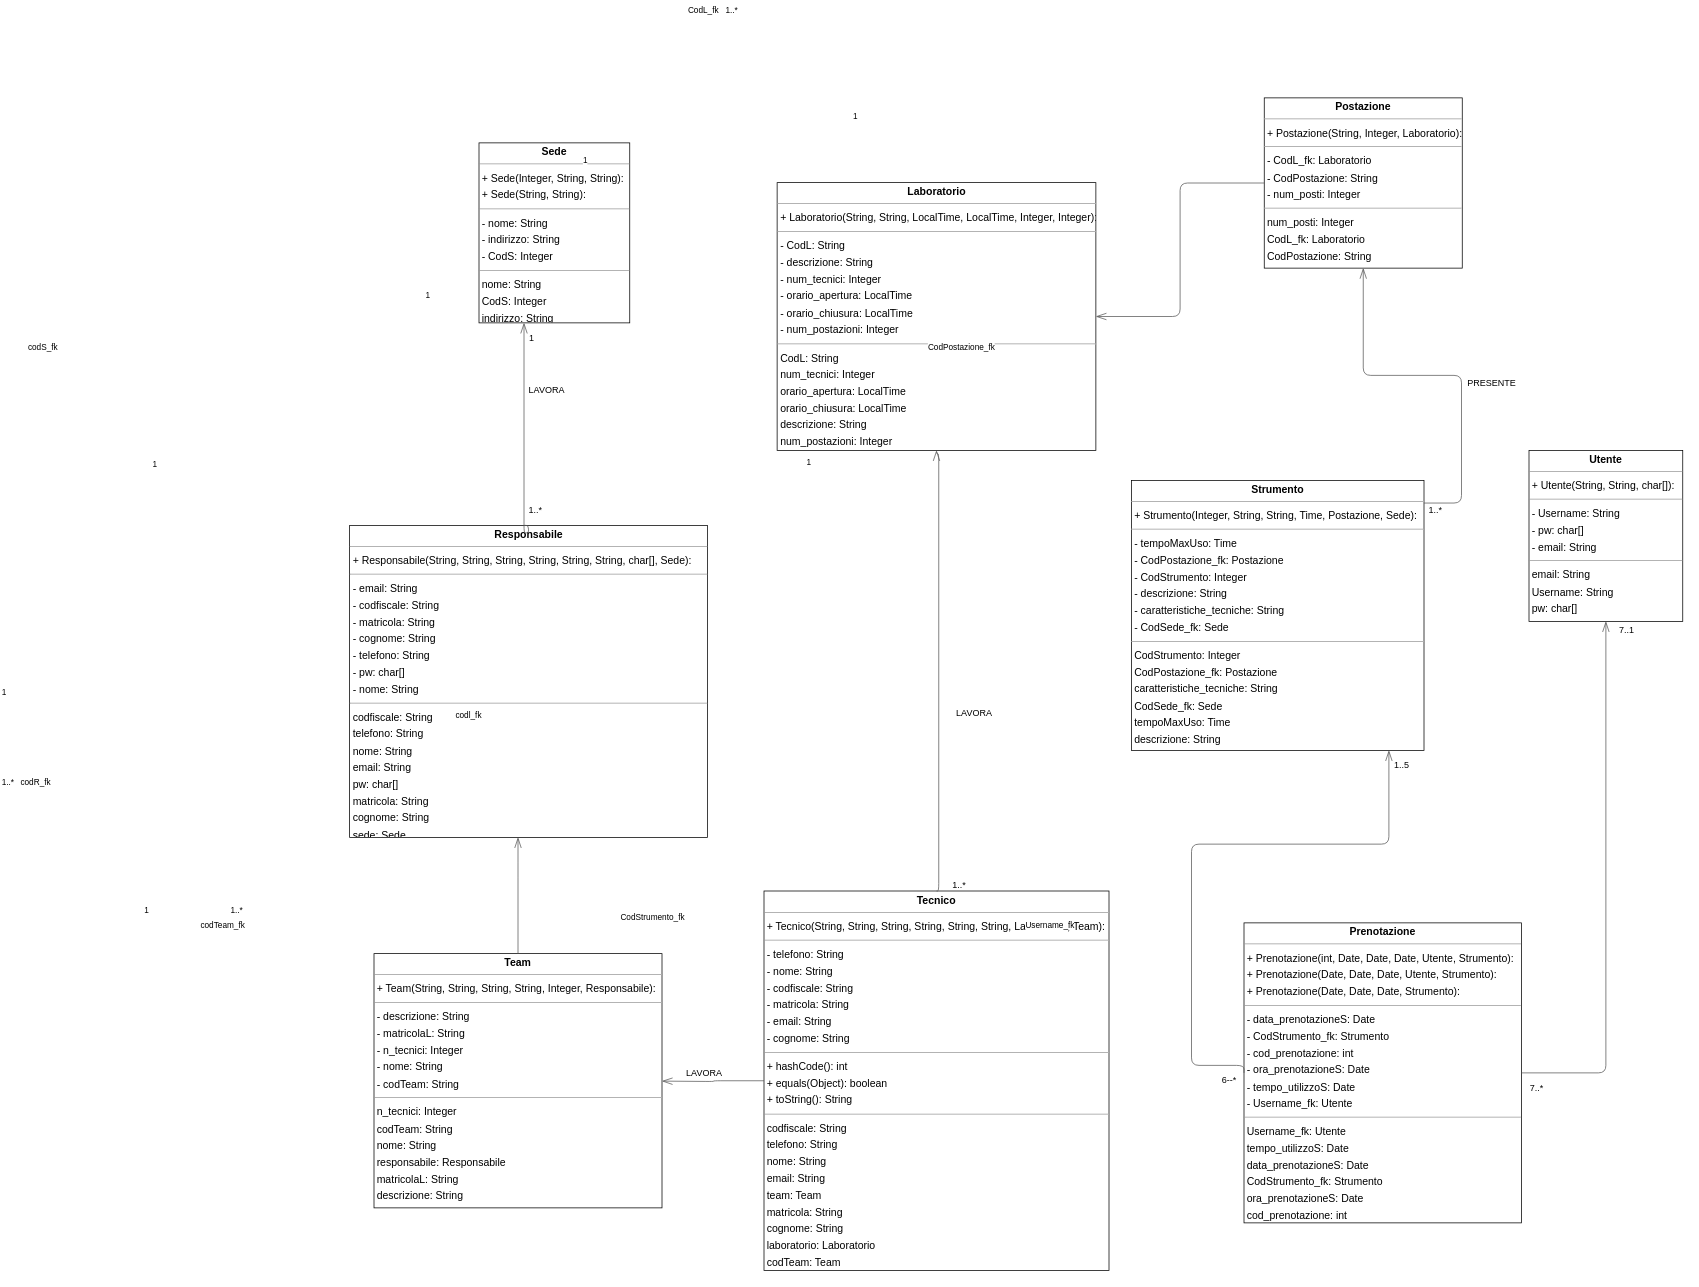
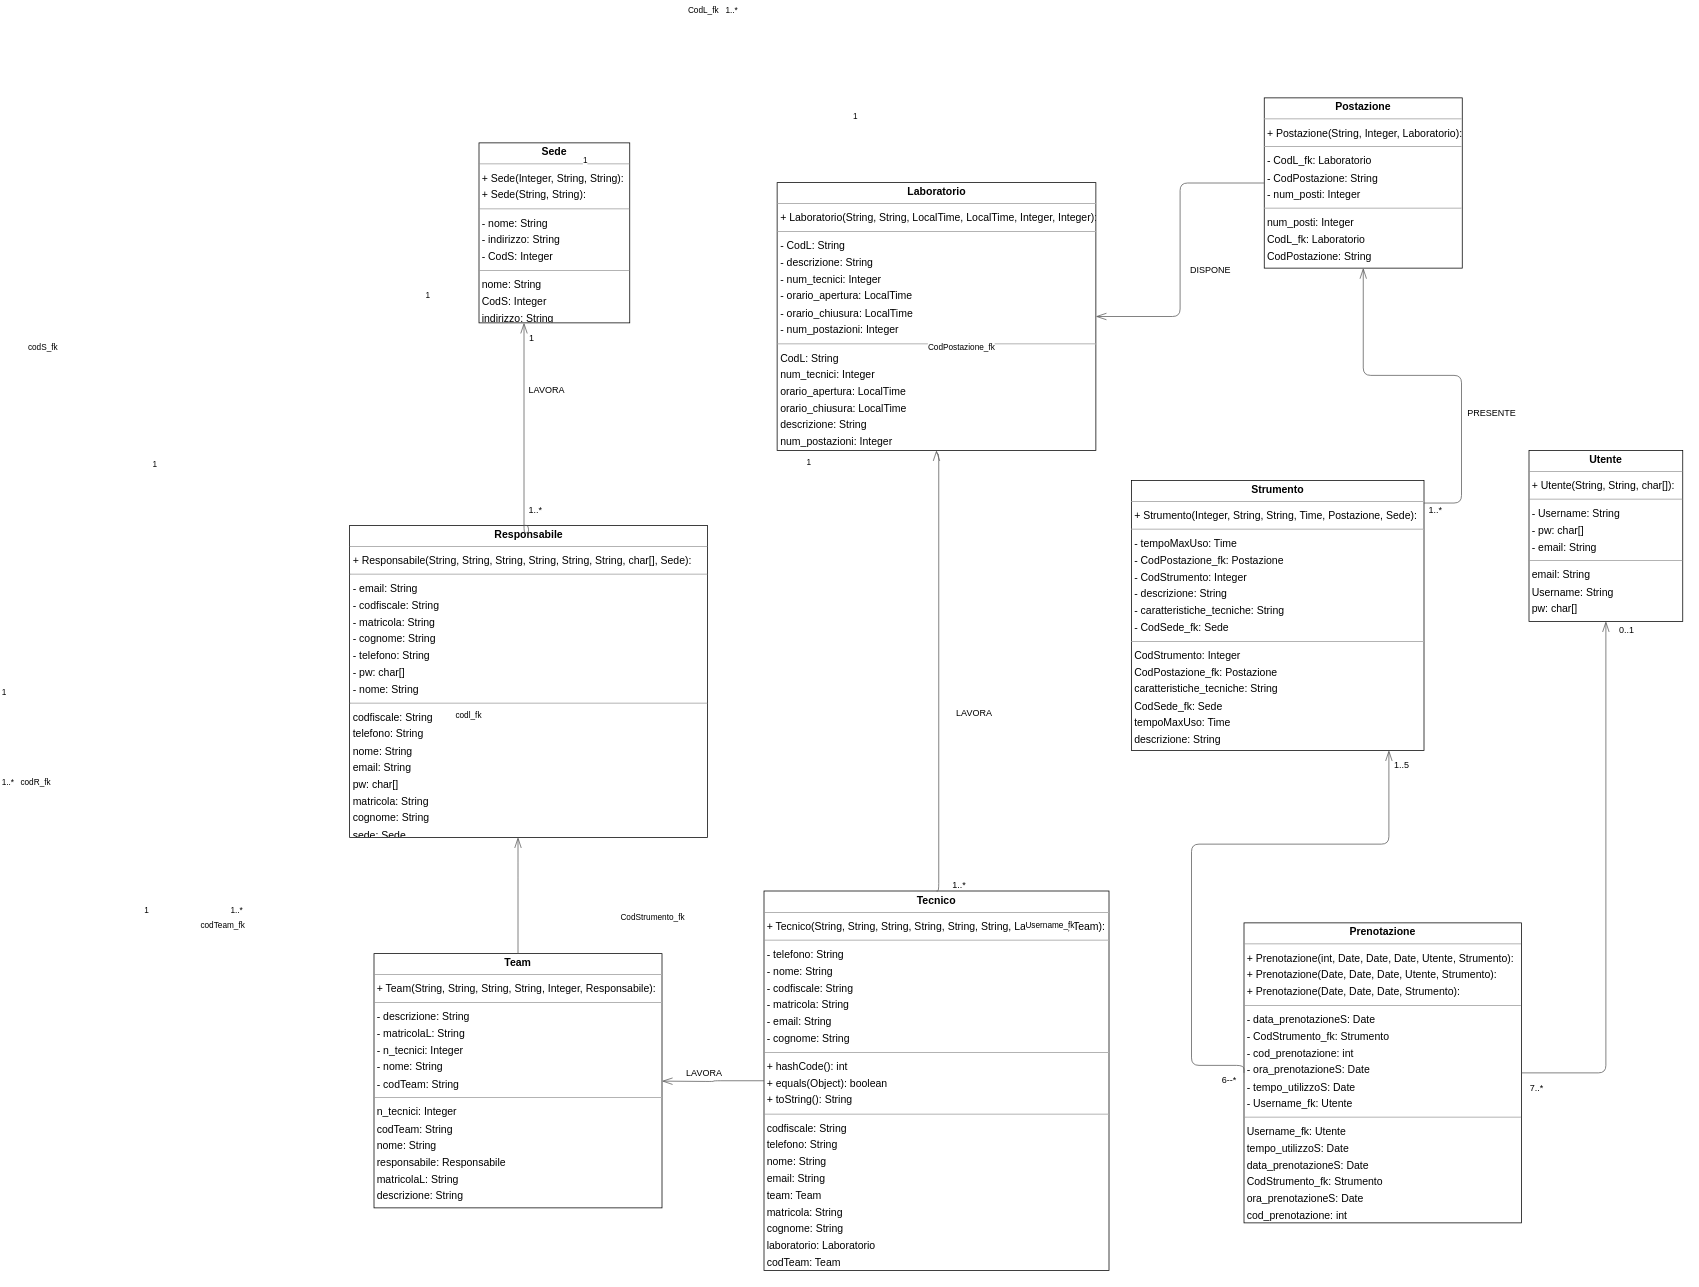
node "DISPONE": added
node "PRESENTE": moved (1491, 383) -> (1491, 413)
node "7..1": label "7..1" -> "0..1"
